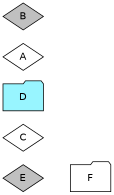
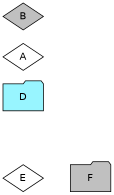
node "C": removed
node "E": fillcolor gray -> white
node "F": fillcolor white -> gray
